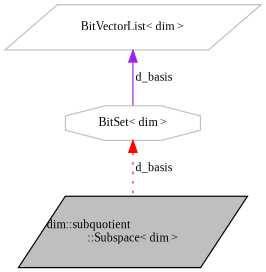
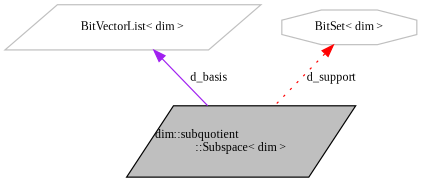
edge "BitSet< dim >" -> "BitVectorList< dim >": now "dim::subquotient ::Subspace< dim >" -> "BitVectorList< dim >"
edge "dim::subquotient ::Subspace< dim >" -> "BitSet< dim >": label " d_basis" -> " d_support"
